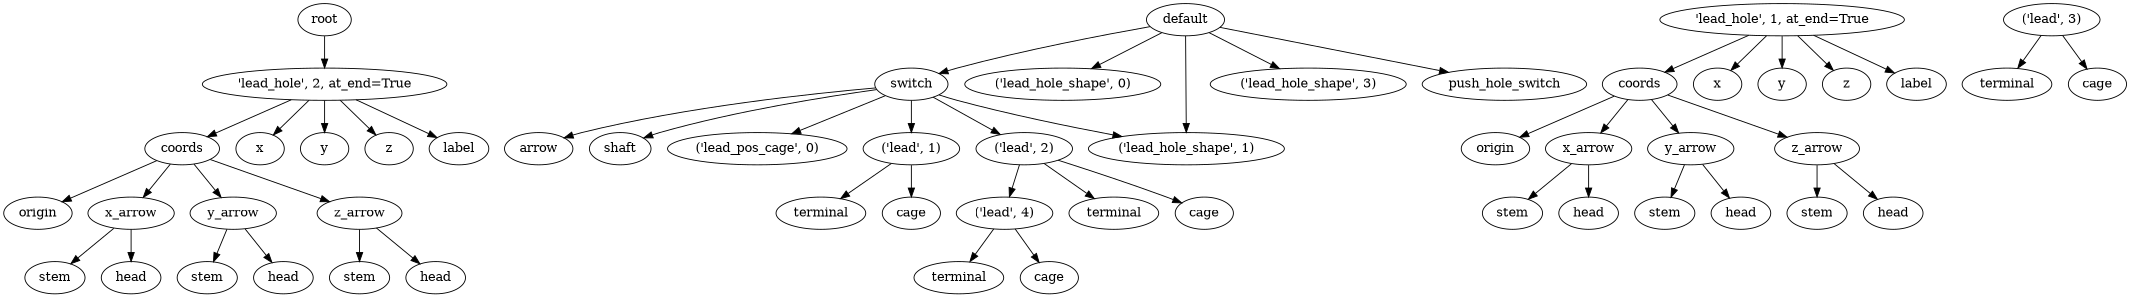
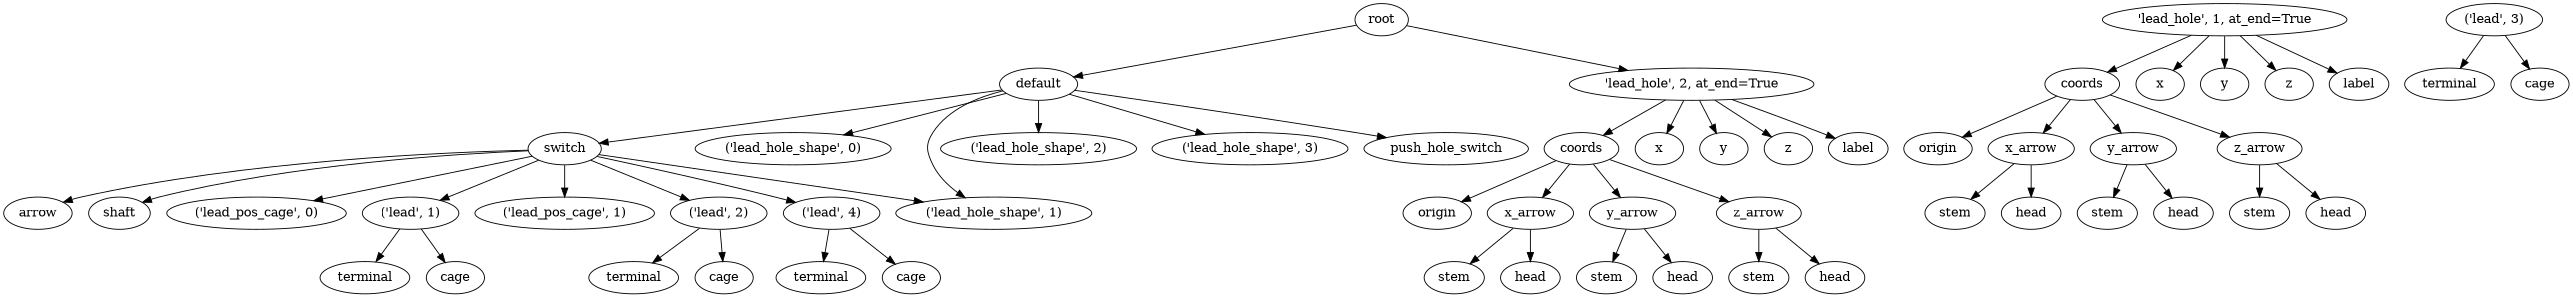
edge "root" -> "default": added
node "('lead_hole_shape', 2)": added
edge "('lead', 2)" -> "('lead', 4)": now "switch" -> "('lead', 4)"
node "('lead_pos_cage', 1)": added
